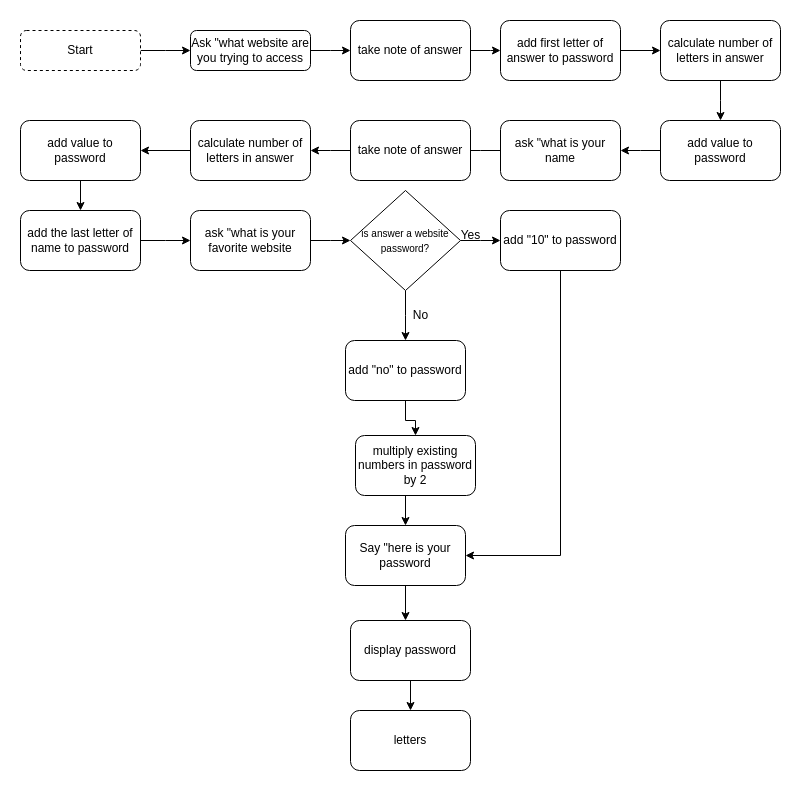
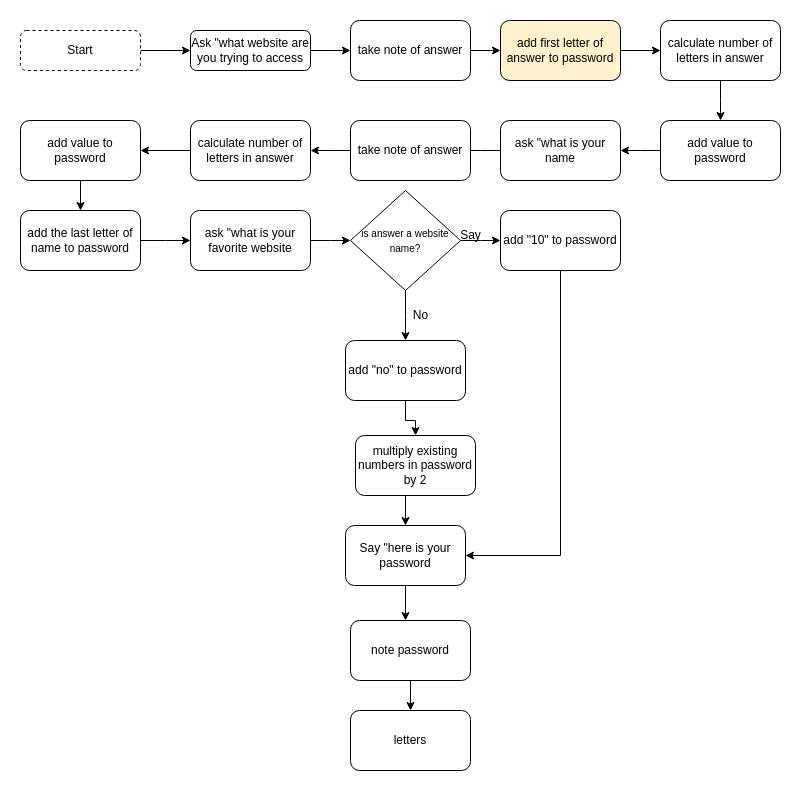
node "add first letter of answer to password": fillcolor #ffffff -> #fff2cc
node "Yes": label "Yes" -> "Say"
node "is answer a website password?": label "is answer a website password?" -> "is answer a website name?"
node "display password": label "display password" -> "note password"
